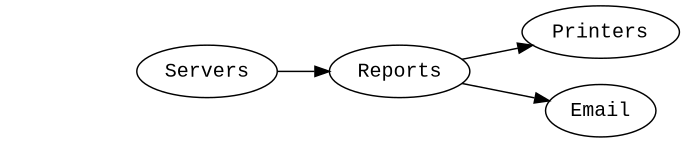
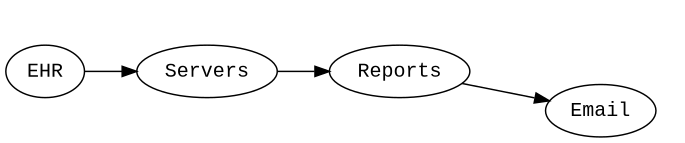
node "Printers": removed
node "EHR": added
